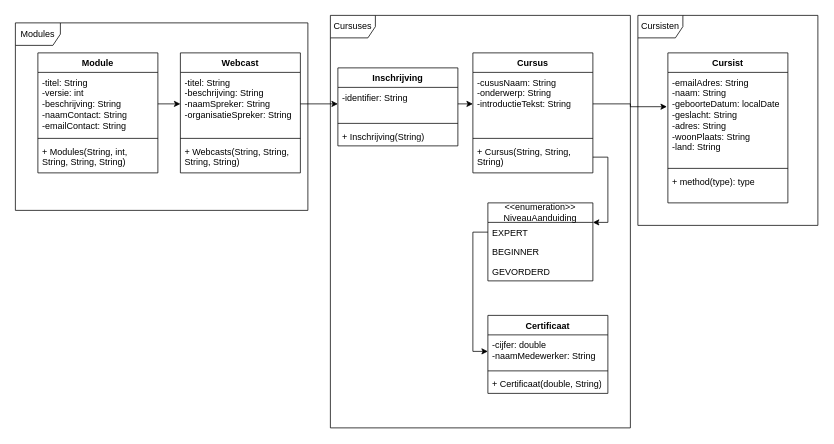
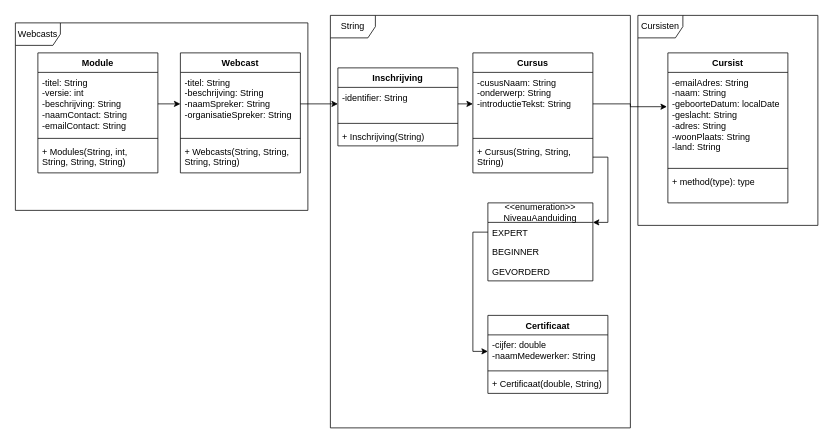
node "Cursuses": label "Cursuses" -> "String"
node "Modules": label "Modules" -> "Webcasts"
